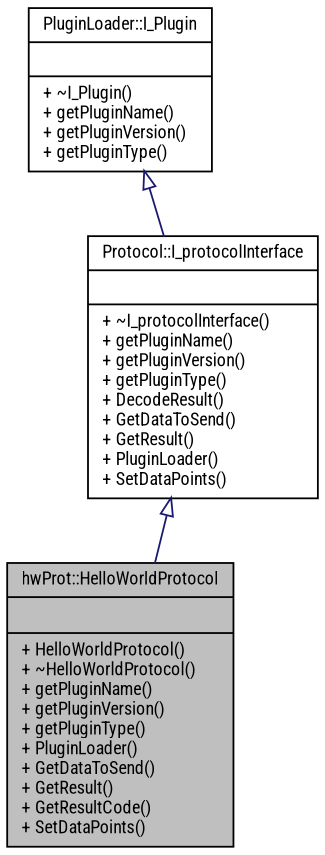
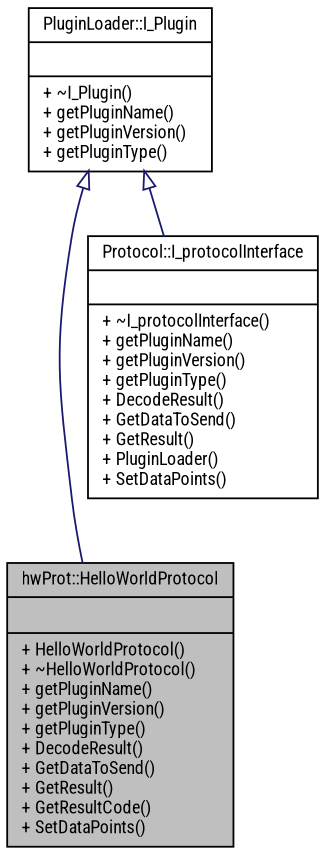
edge "hwProt::HelloWorldProtocol" -> "Protocol::I_protocolInterface": now "hwProt::HelloWorldProtocol" -> "PluginLoader::I_Plugin"
node "hwProt::HelloWorldProtocol": text "+ PluginLoader()" -> "+ DecodeResult()"
